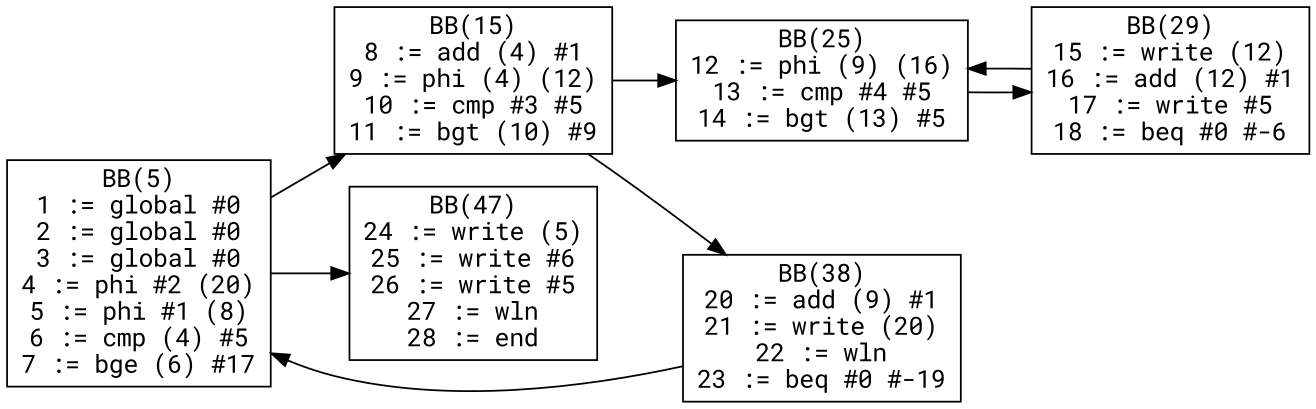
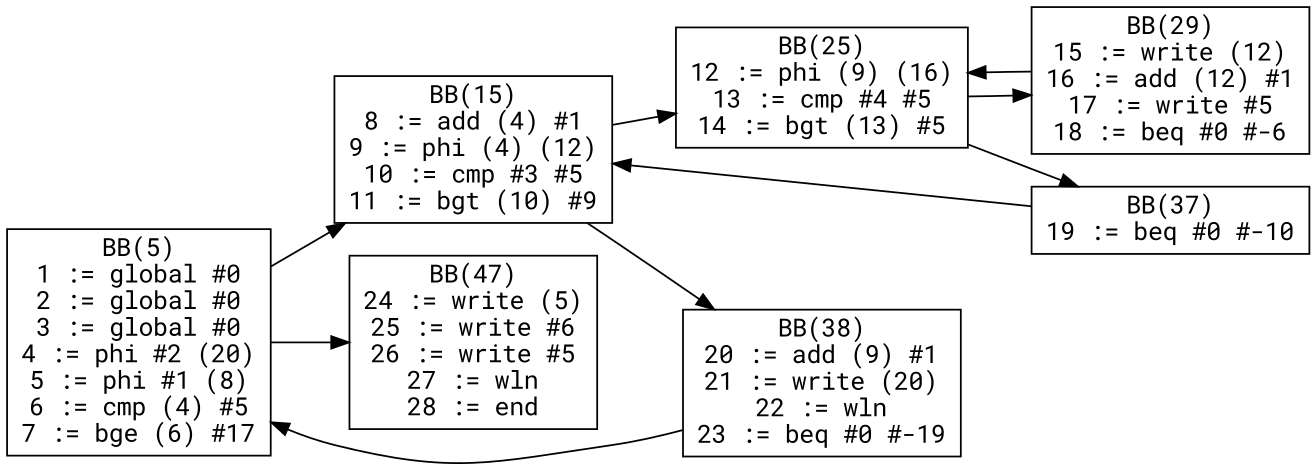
node "BB(37) 19 := beq #0 #-10": added
